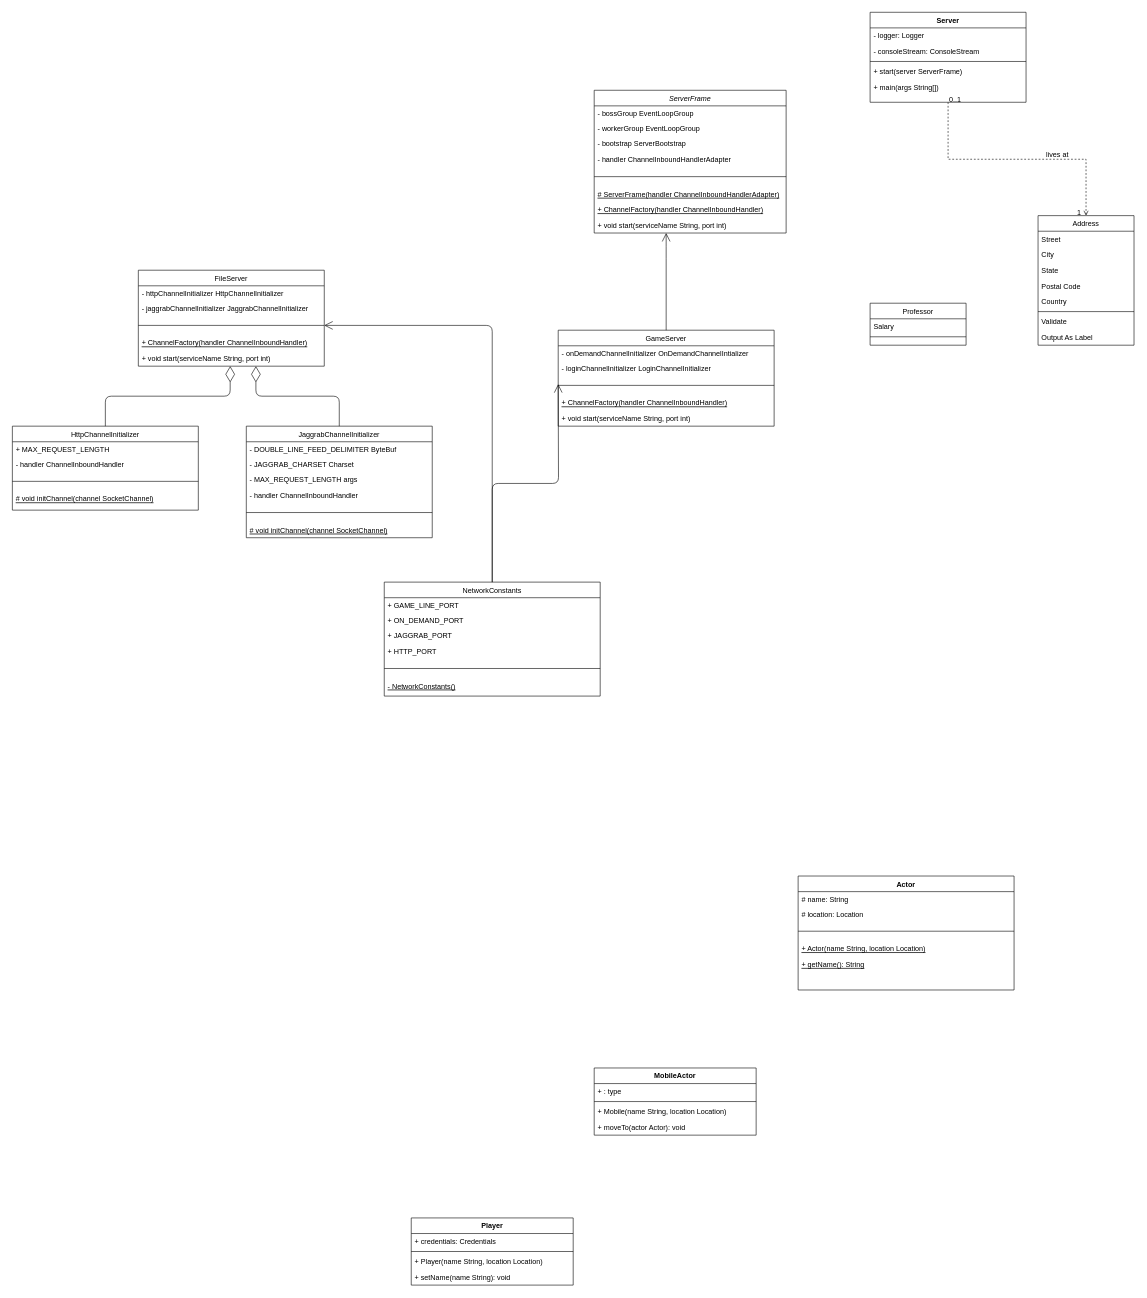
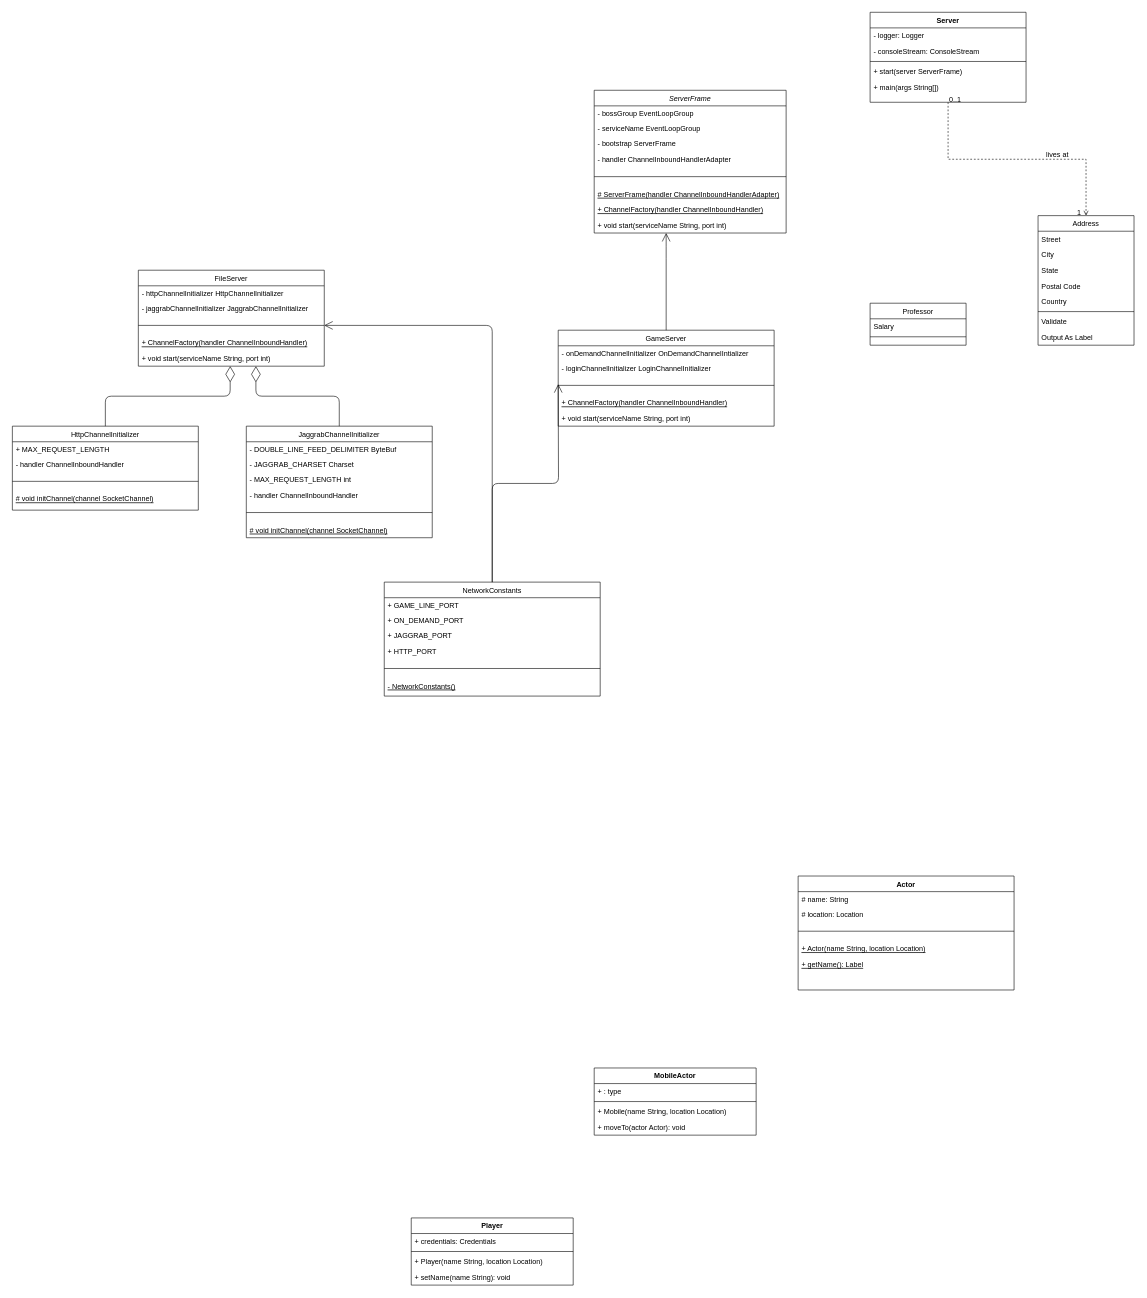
node "- workerGroup EventLoopGroup": label "- workerGroup EventLoopGroup" -> "- serviceName EventLoopGroup"
node "- bootstrap ServerBootstrap": label "- bootstrap ServerBootstrap" -> "- bootstrap ServerFrame"
node "- MAX_REQUEST_LENGTH args": label "- MAX_REQUEST_LENGTH args" -> "- MAX_REQUEST_LENGTH int"
node "+ getName(): String": label "+ getName(): String" -> "+ getName(): Label"
